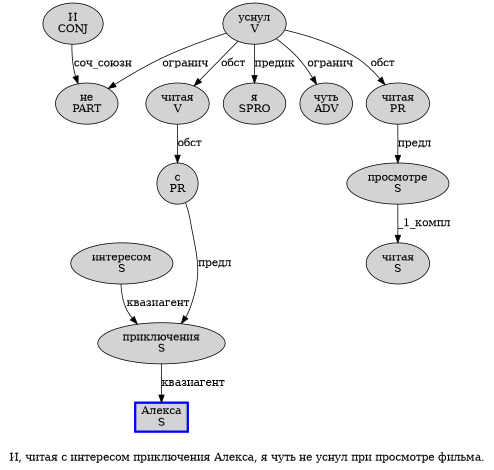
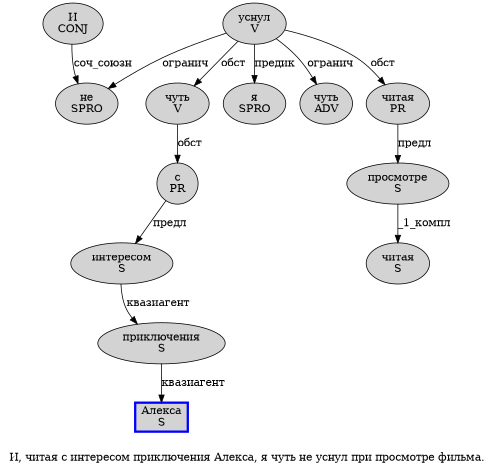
node "не PART": label "не PART" -> "не SPRO"
node "читая V": label "читая V" -> "чуть V"
edge "с PR" -> "приключения S": now "с PR" -> "интересом S"
